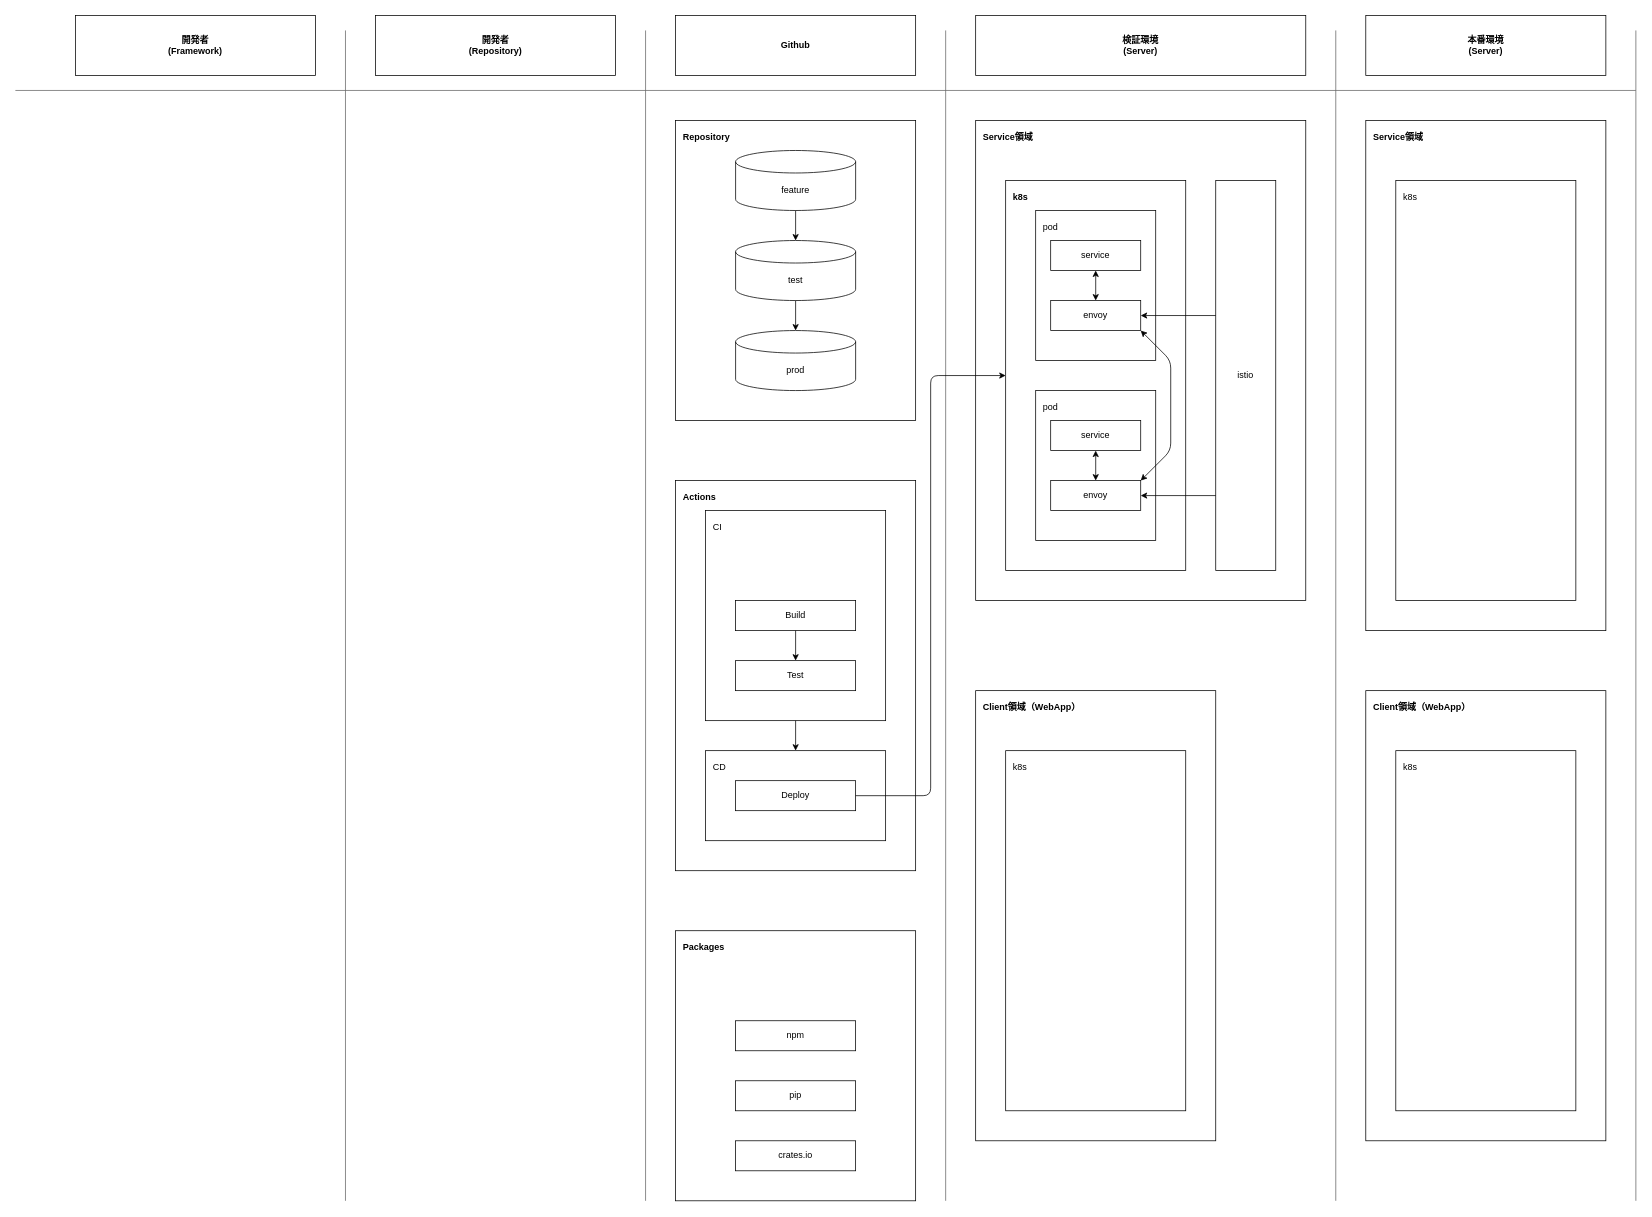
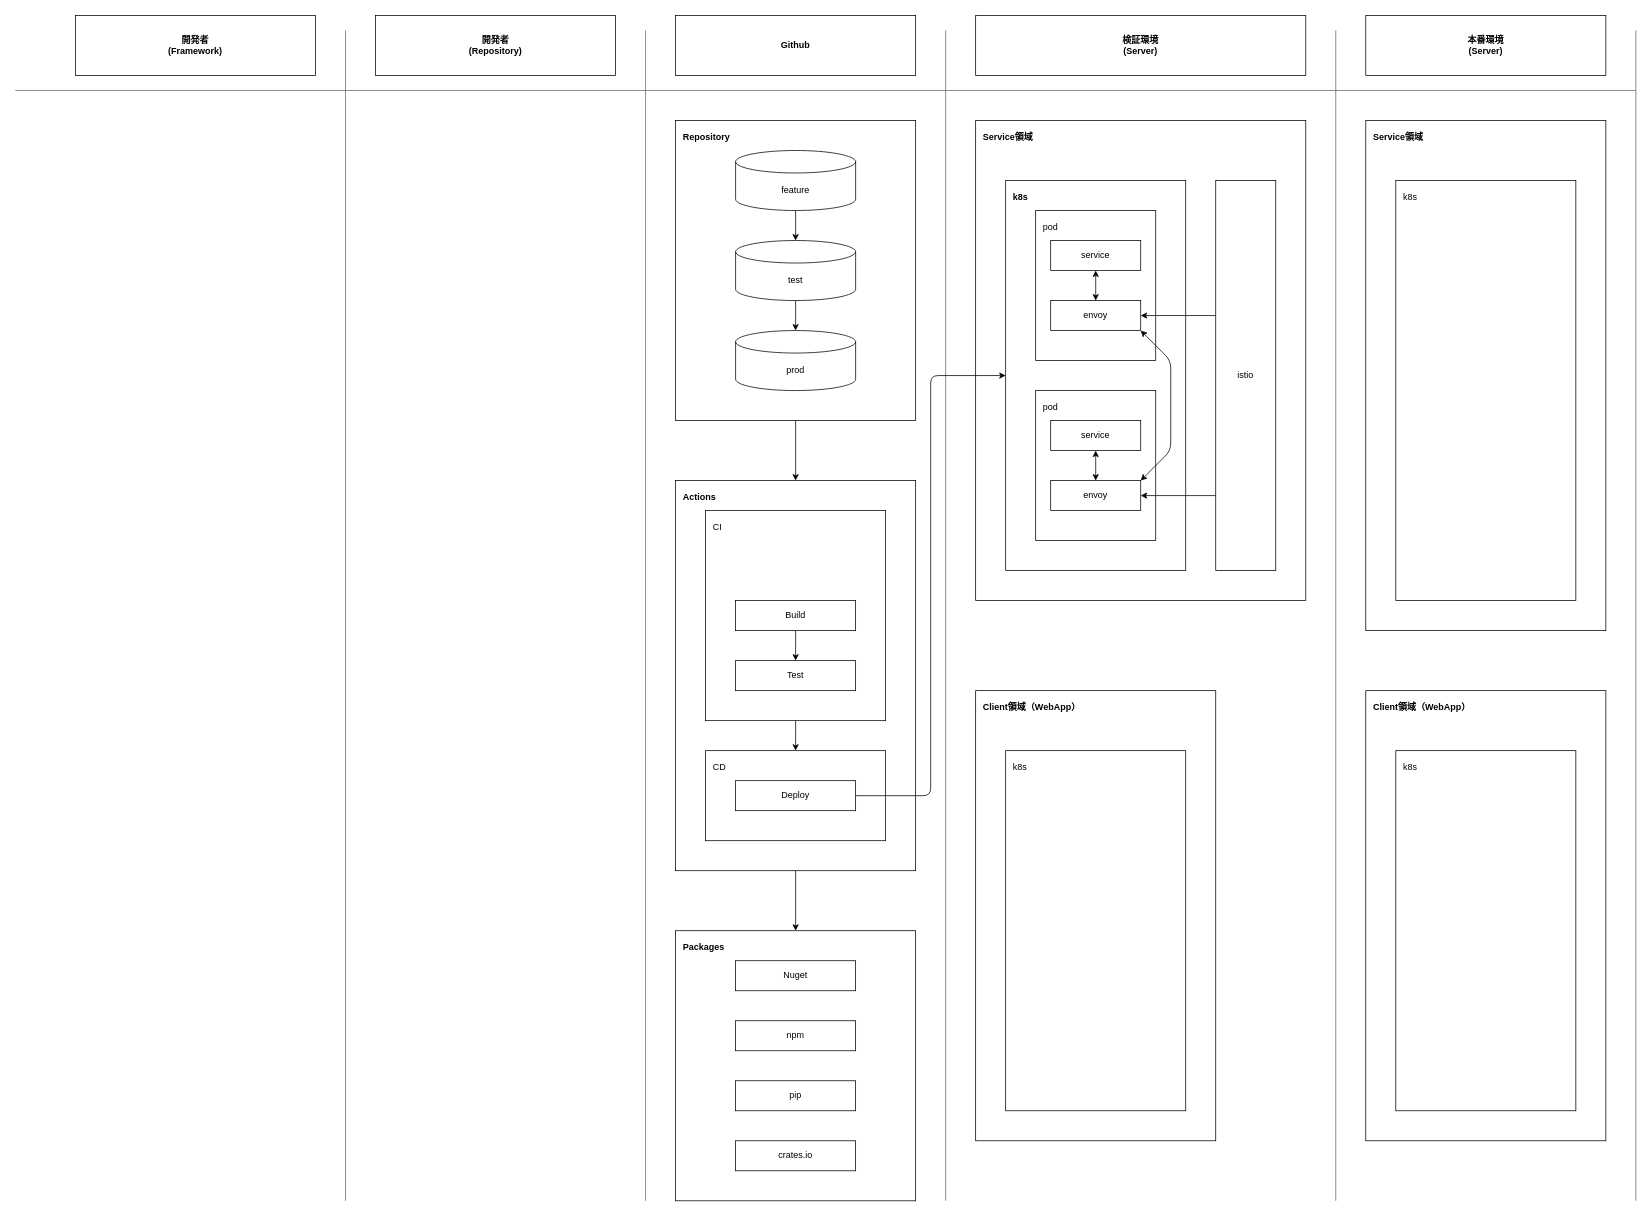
edge "Repository" -> "Actions": added
edge "Actions" -> "Packages": added
node "Nuget": added
